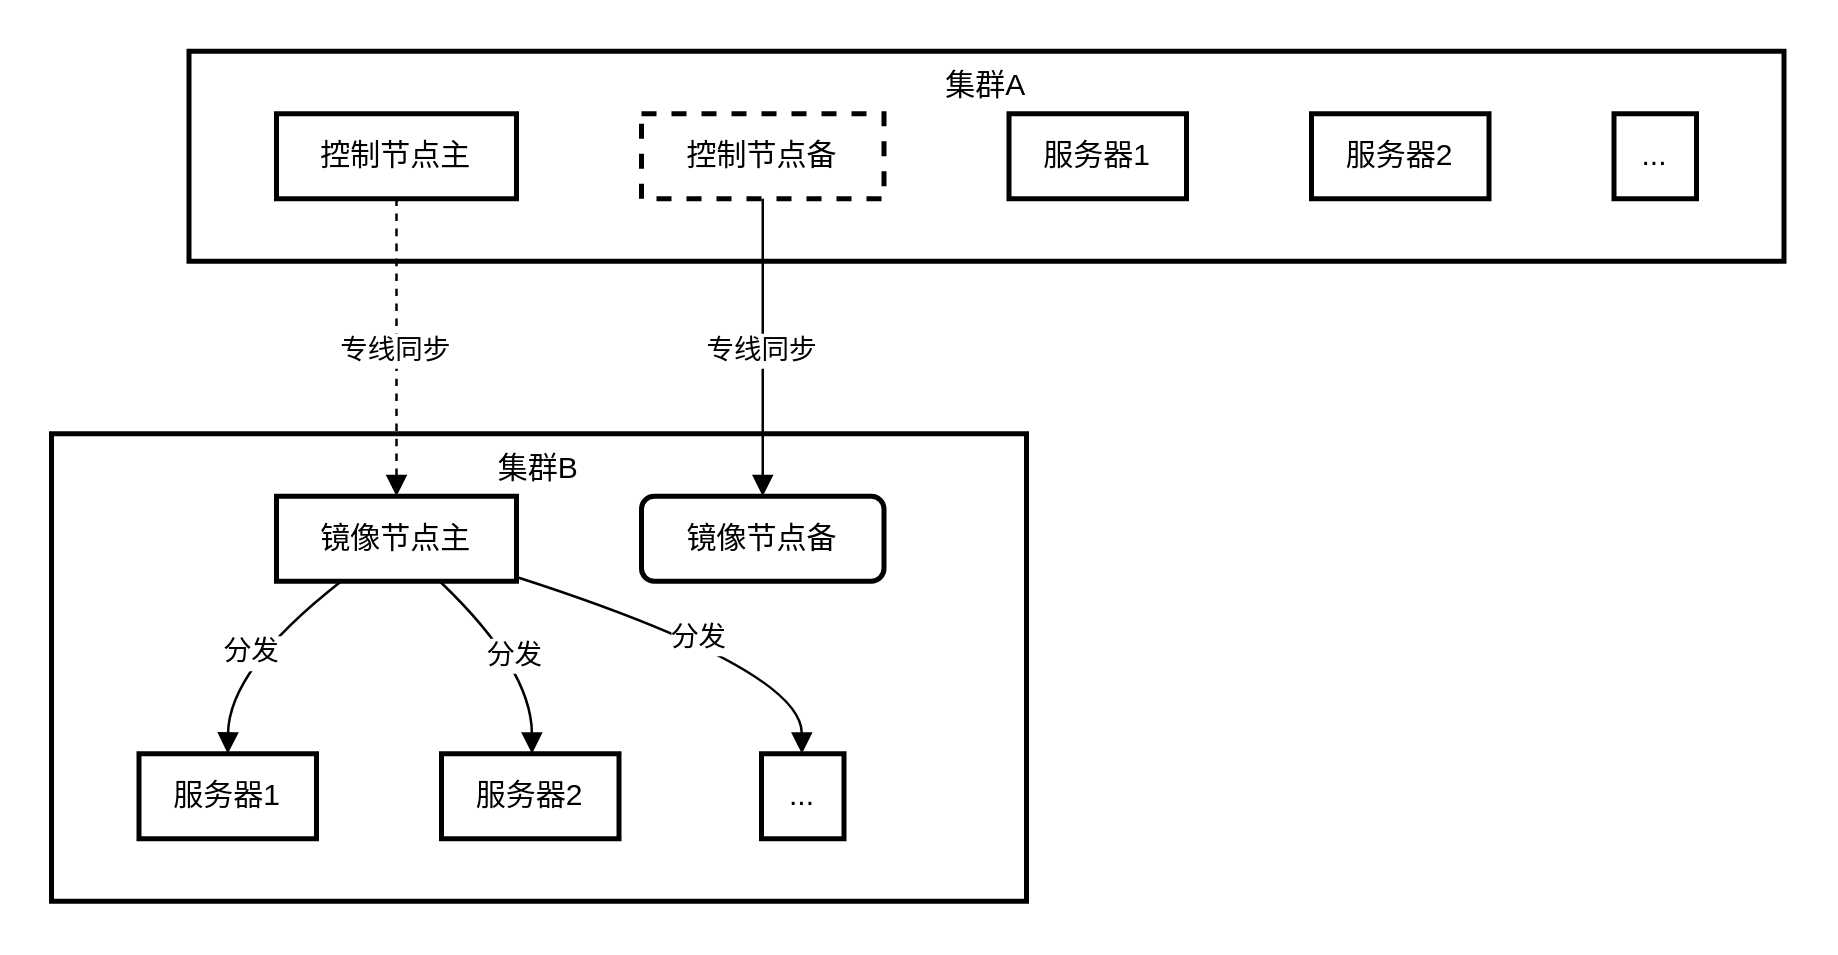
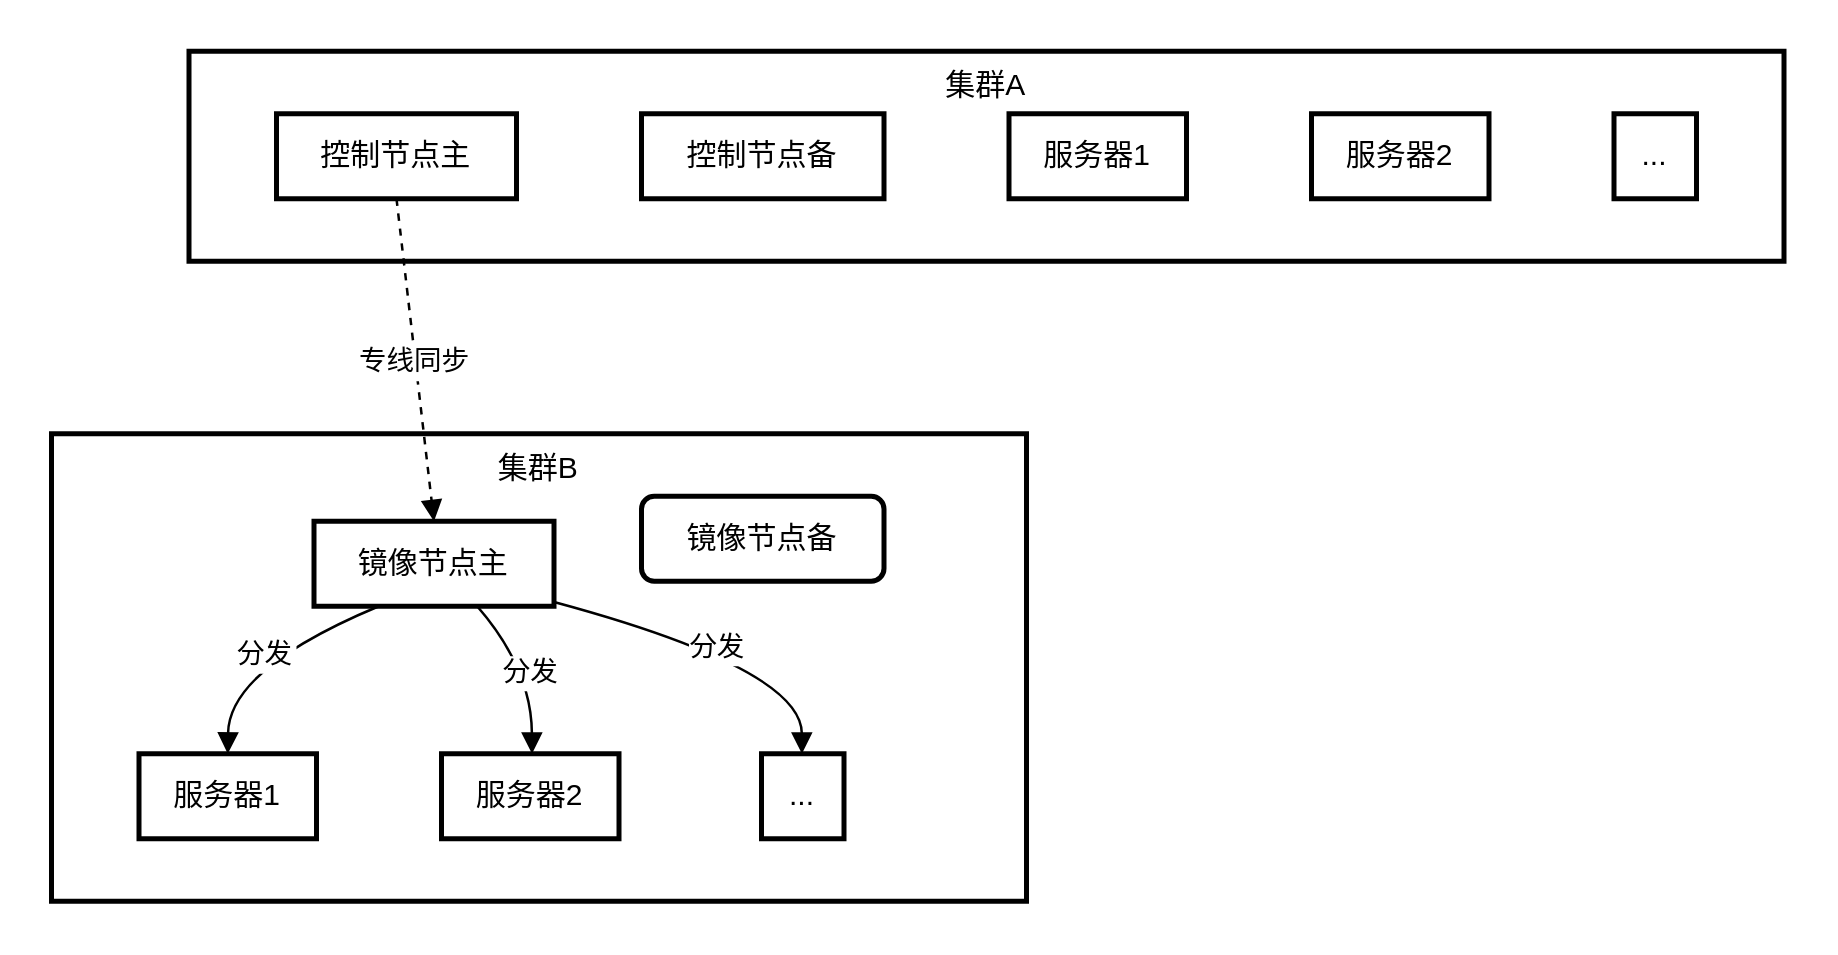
node "控制节点备": style dashed -> solid
edge "控制节点备" -> "镜像节点备": removed, label "专线同步"
node "镜像节点主": moved (396, 539) -> (434, 564)
